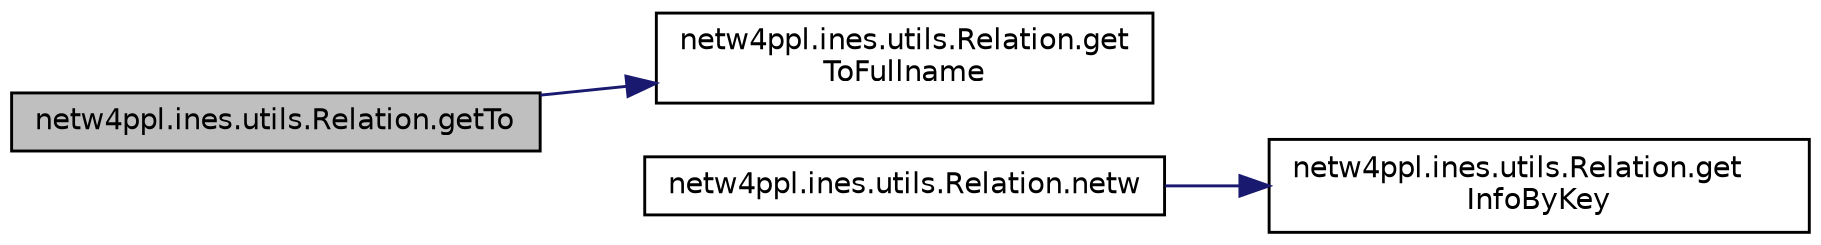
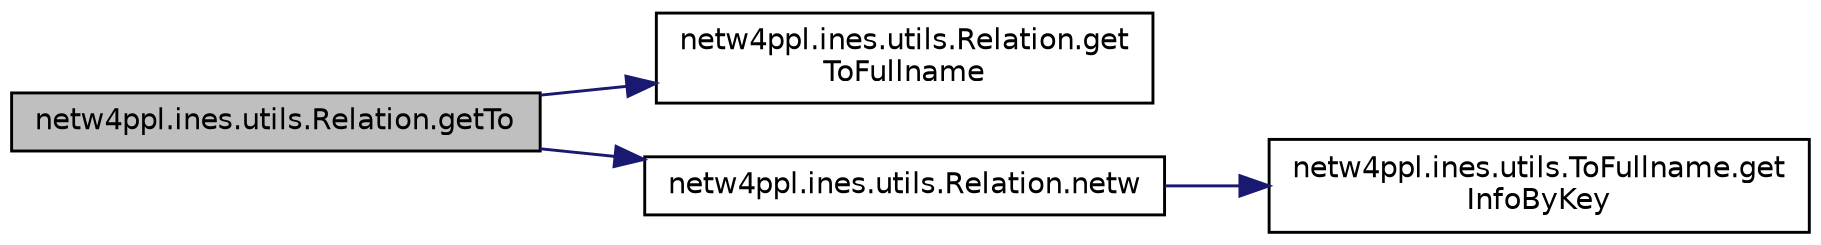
edge "netw4ppl.ines.utils.Relation.getTo" -> "netw4ppl.ines.utils.Relation.netw": added
node "netw4ppl.ines.utils.Relation.get InfoByKey": label "netw4ppl.ines.utils.Relation.get InfoByKey" -> "netw4ppl.ines.utils.ToFullname.get InfoByKey"
